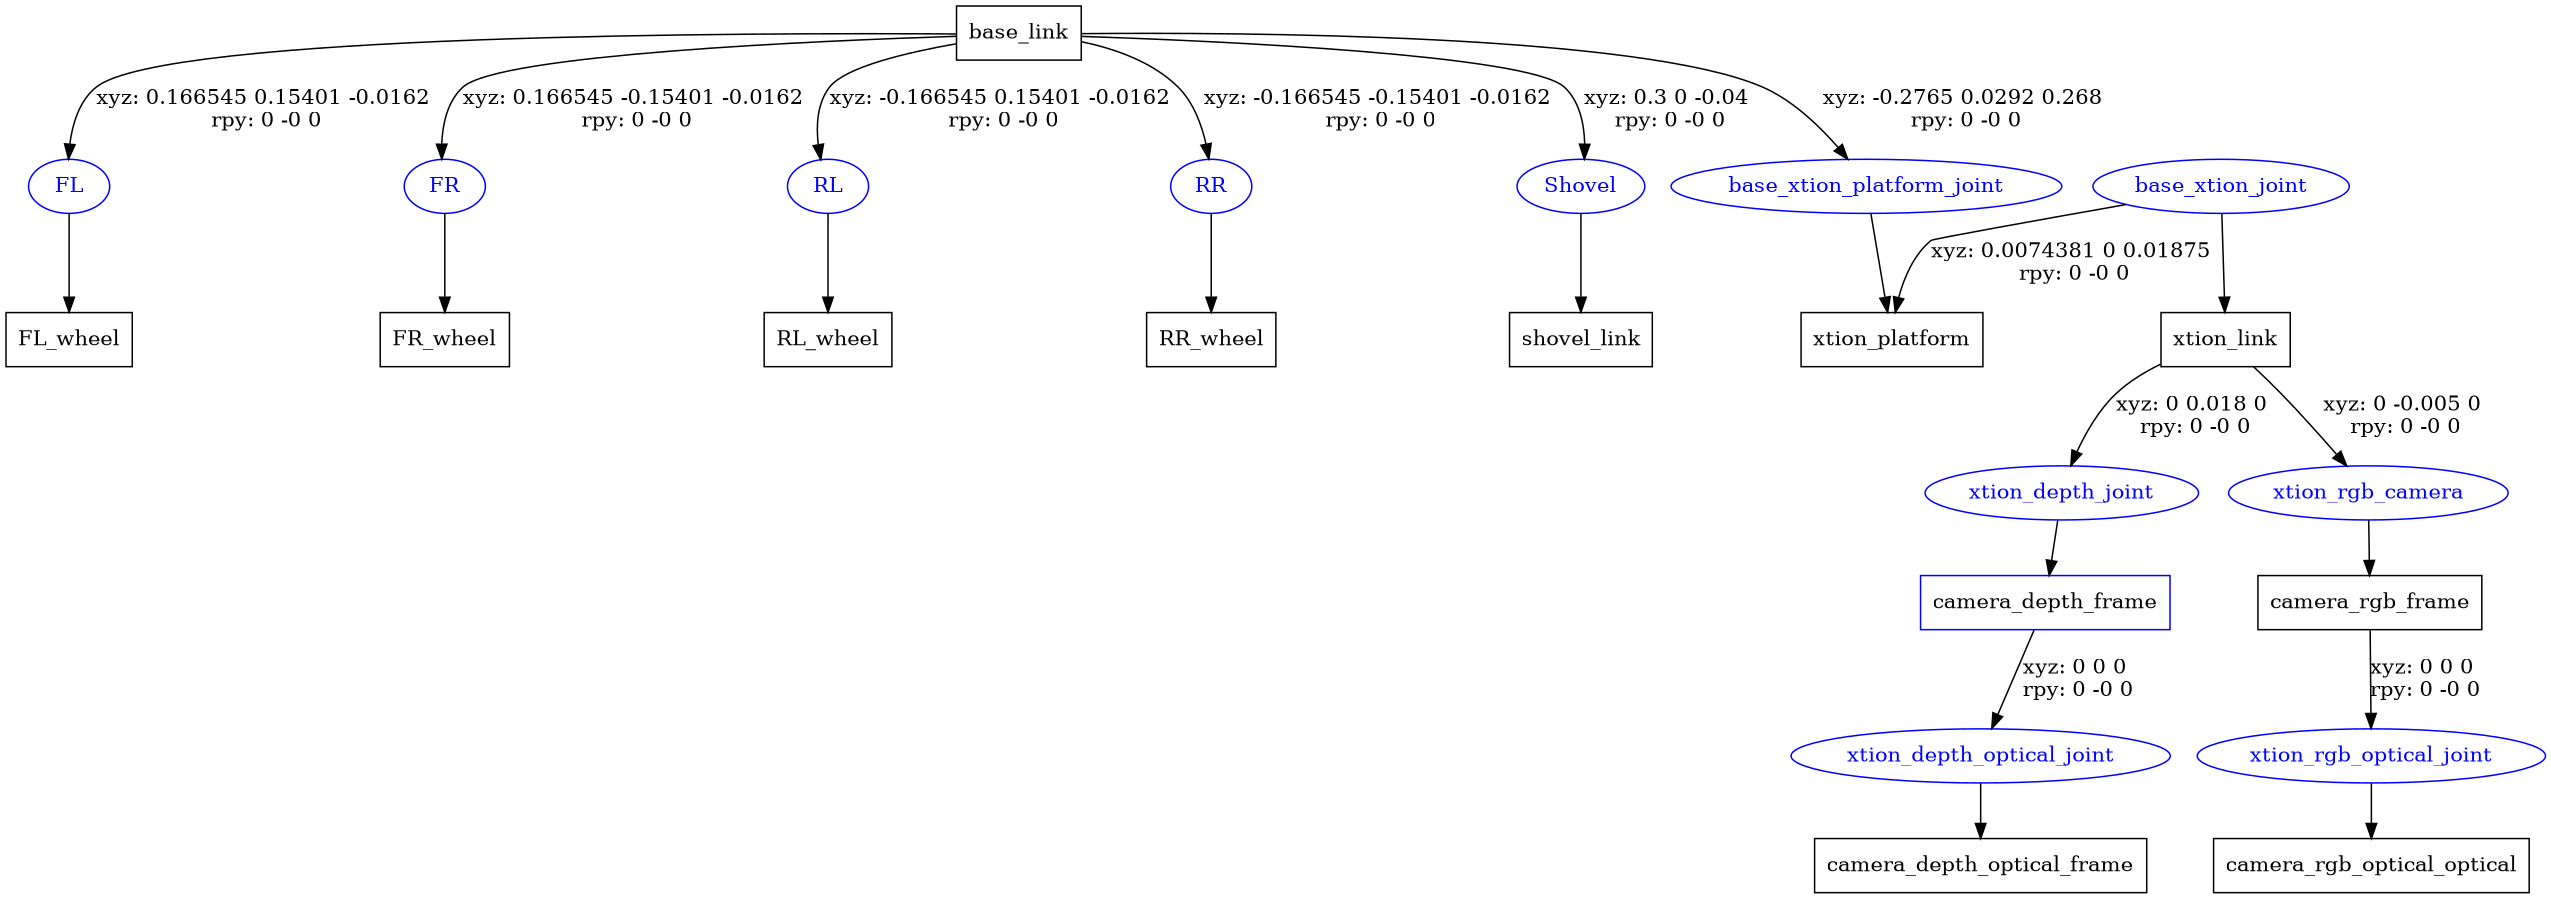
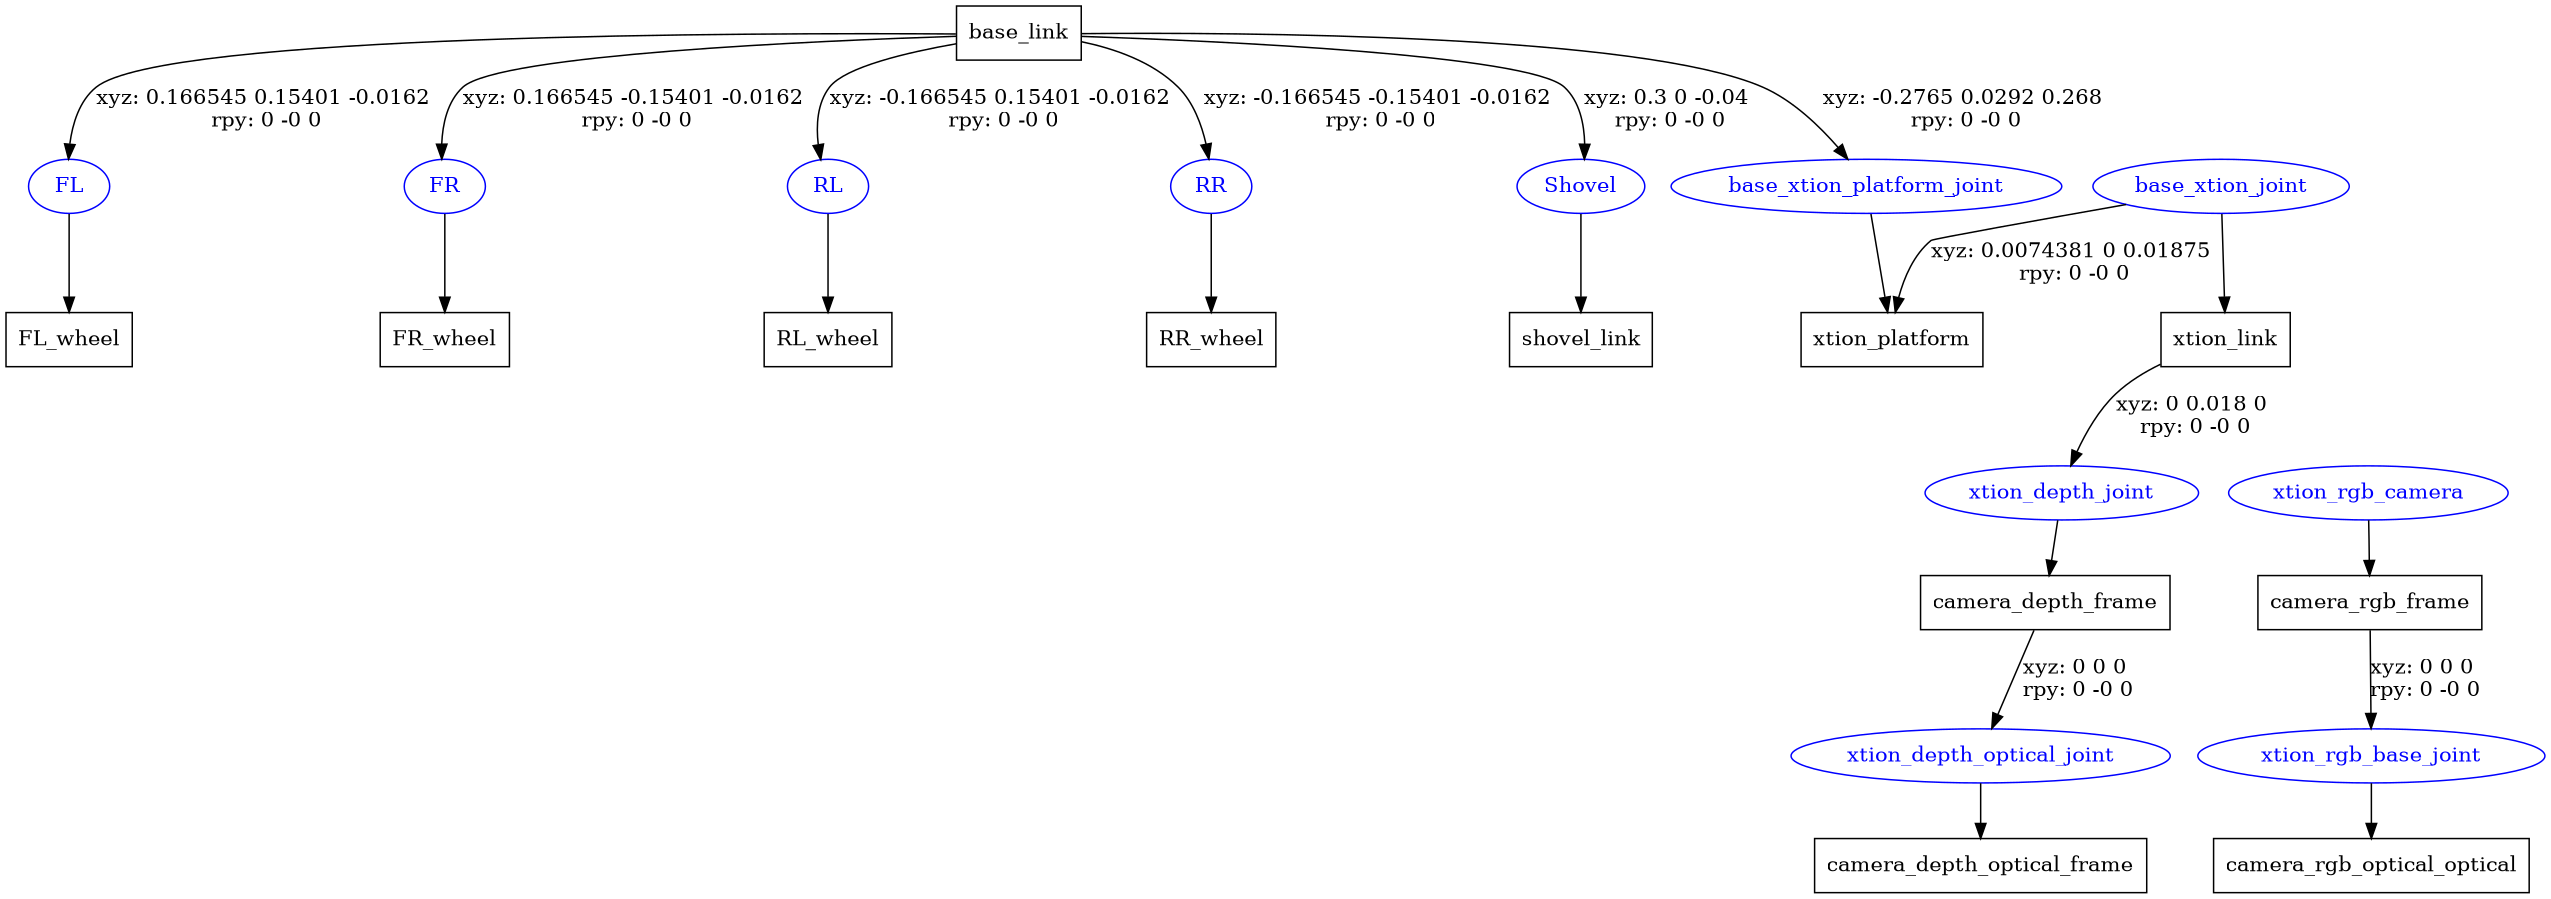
edge "xtion_link" -> "xtion_rgb_camera": removed, label "xyz: 0 -0.005 0 rpy: 0 -0 0"
node "camera_depth_frame": color blue -> black
node "xtion_rgb_optical_joint": label "xtion_rgb_optical_joint" -> "xtion_rgb_base_joint"
